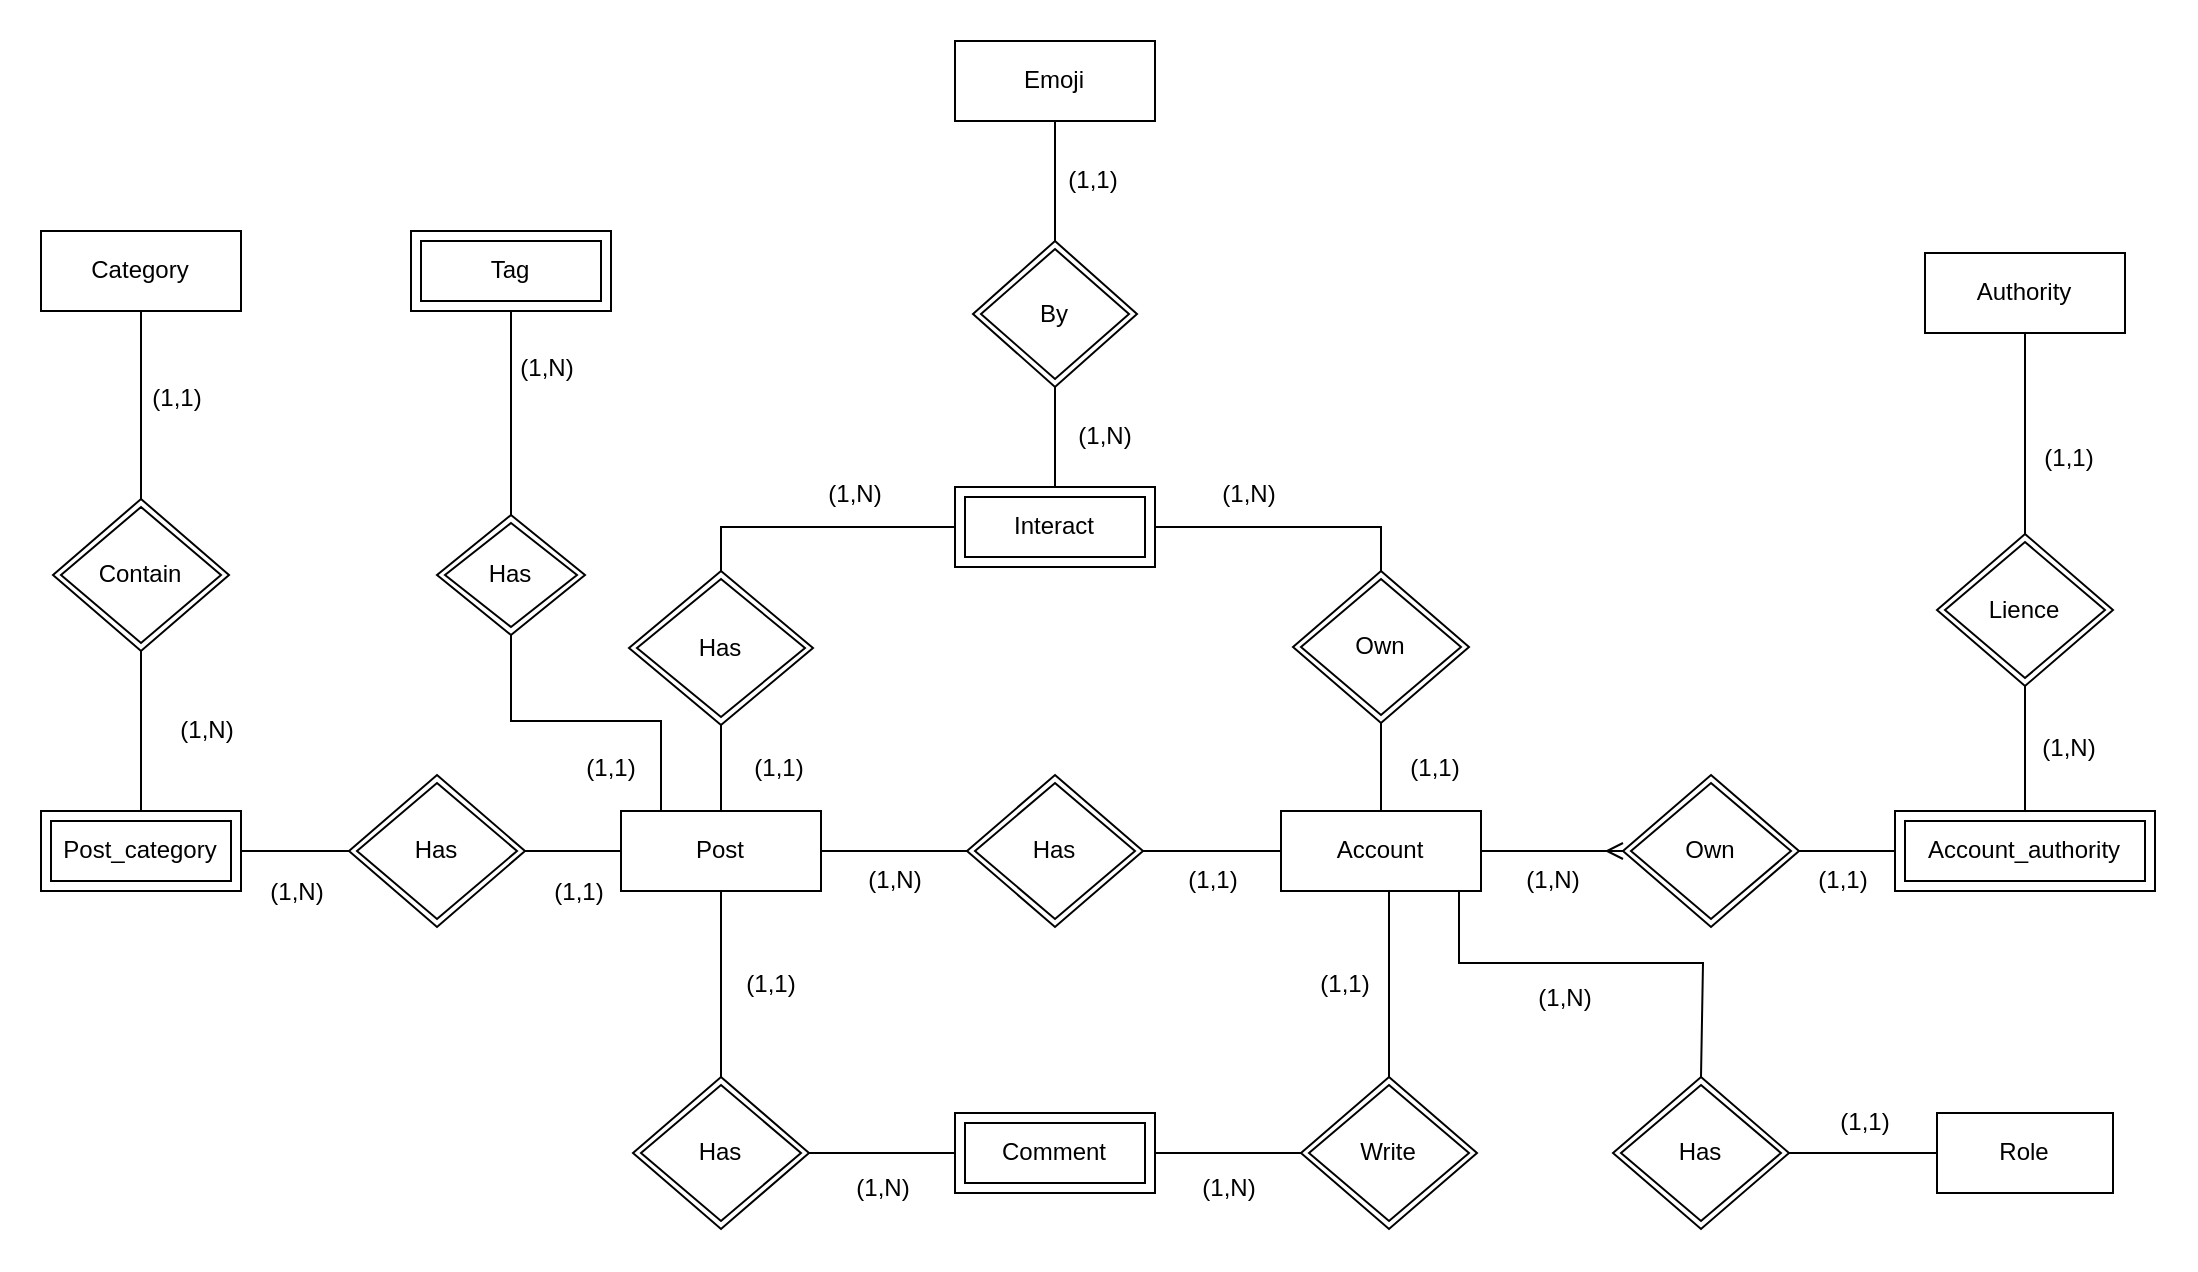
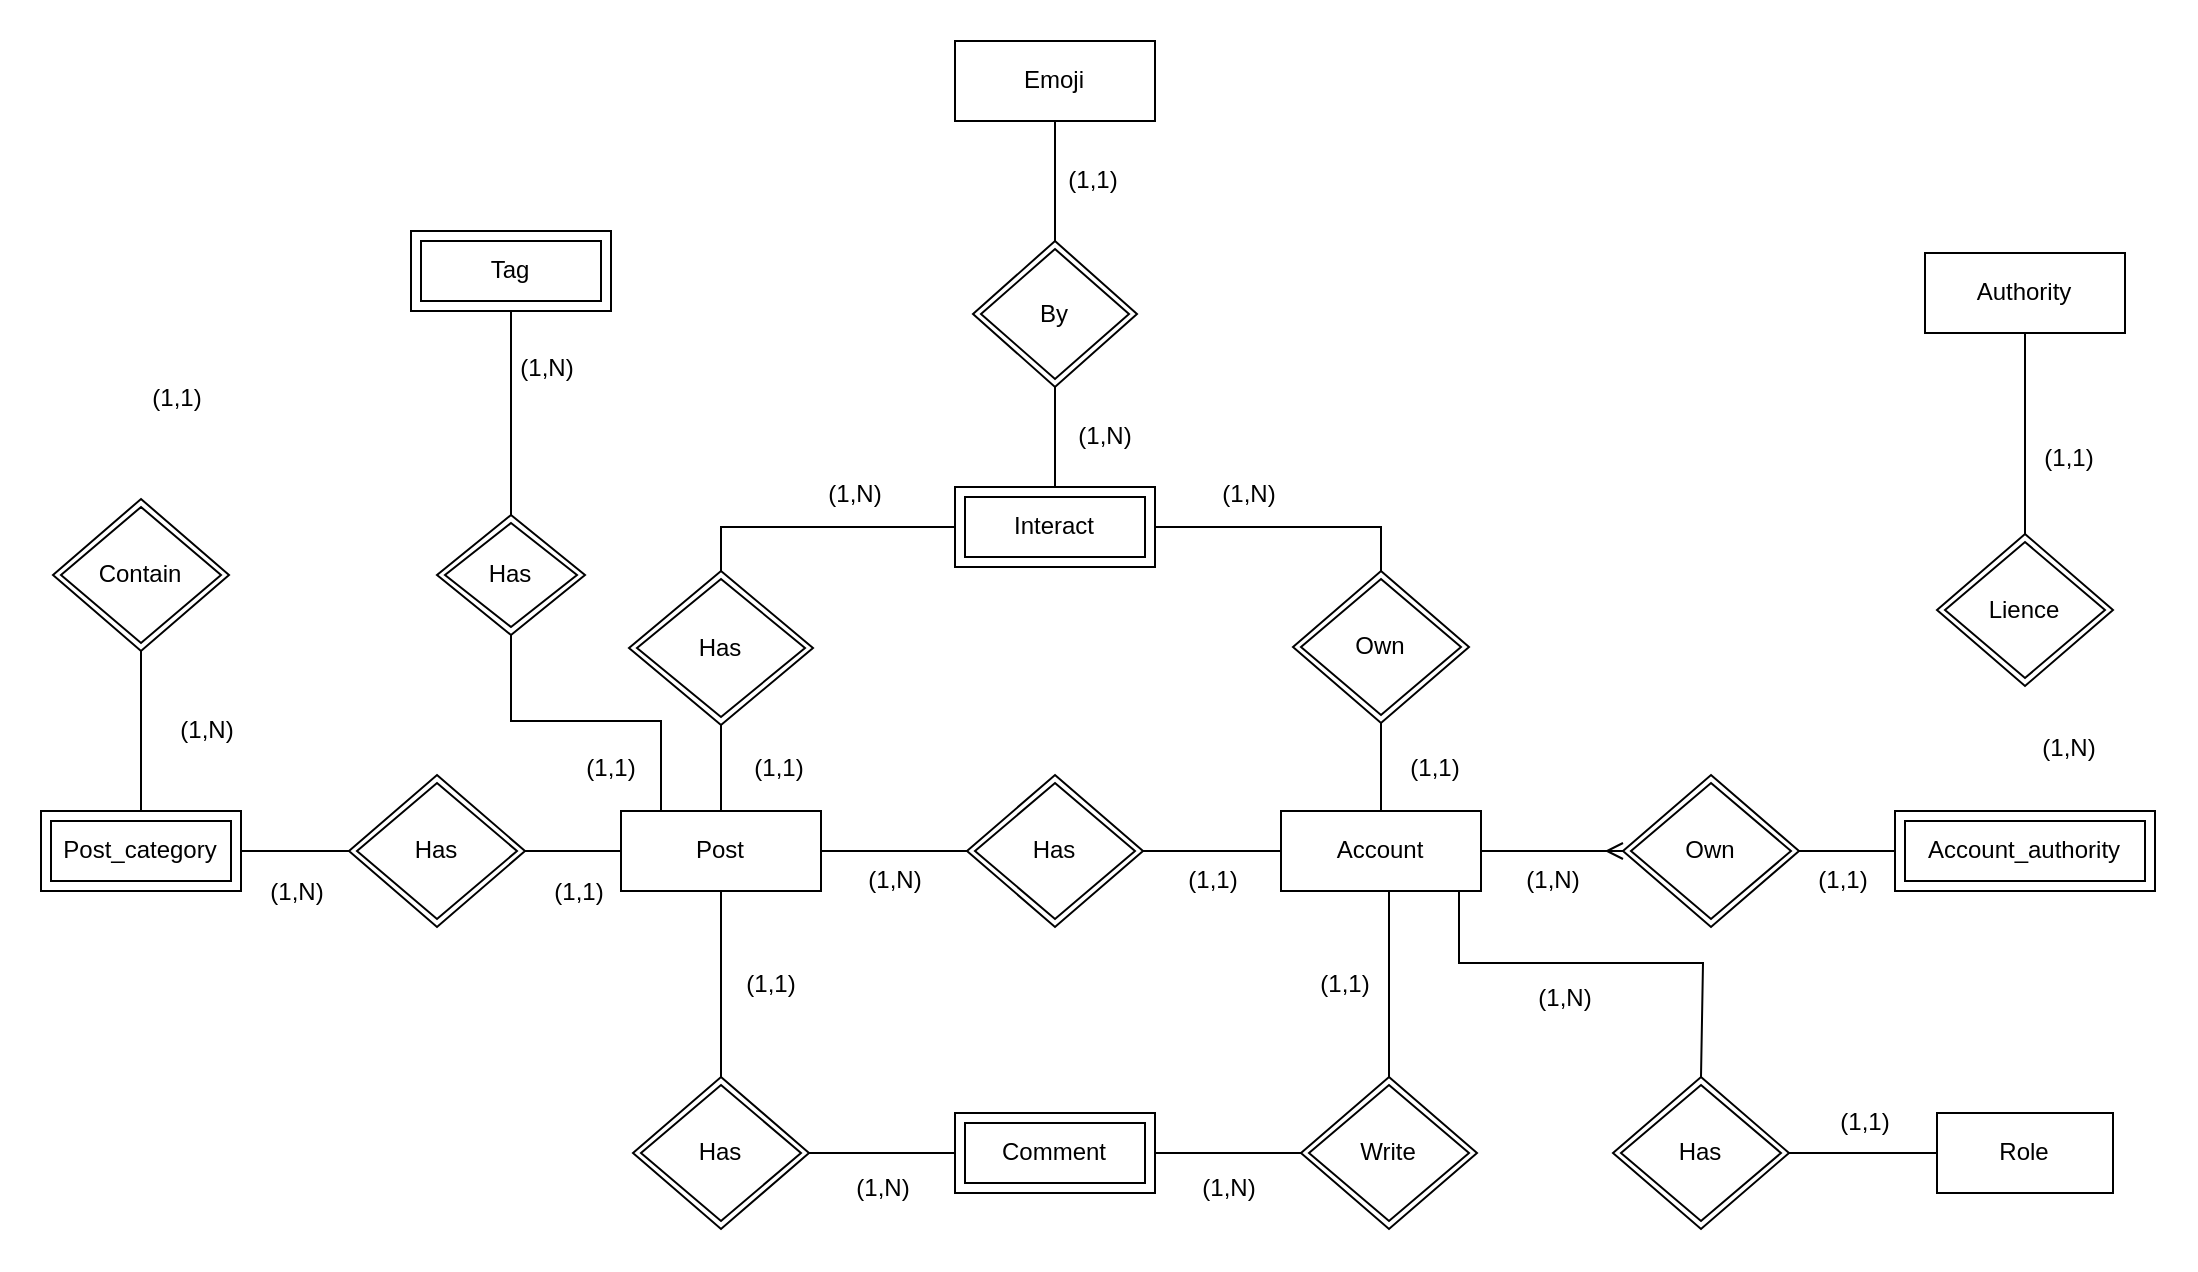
node "Category": removed
edge "Category" -- "Contain": removed
edge "Lience" -- "Account_authority": removed
